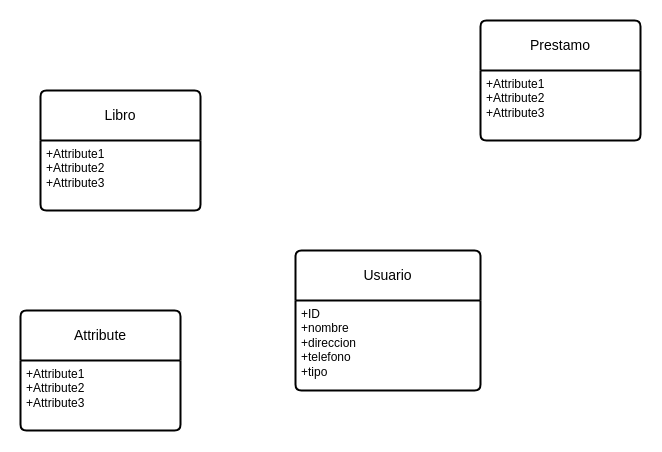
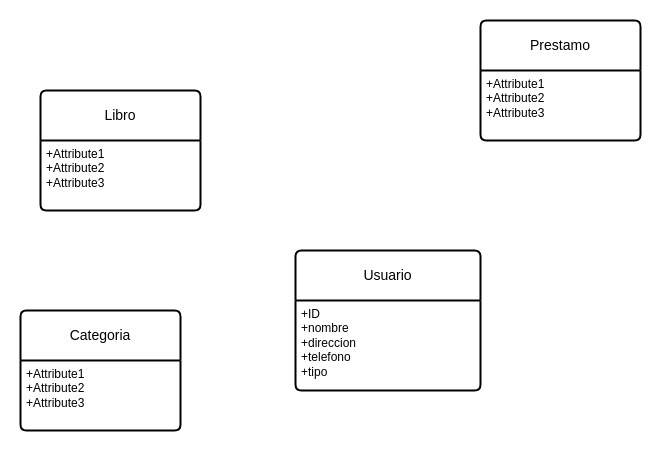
node "Attribute": label "Attribute" -> "Categoria"
